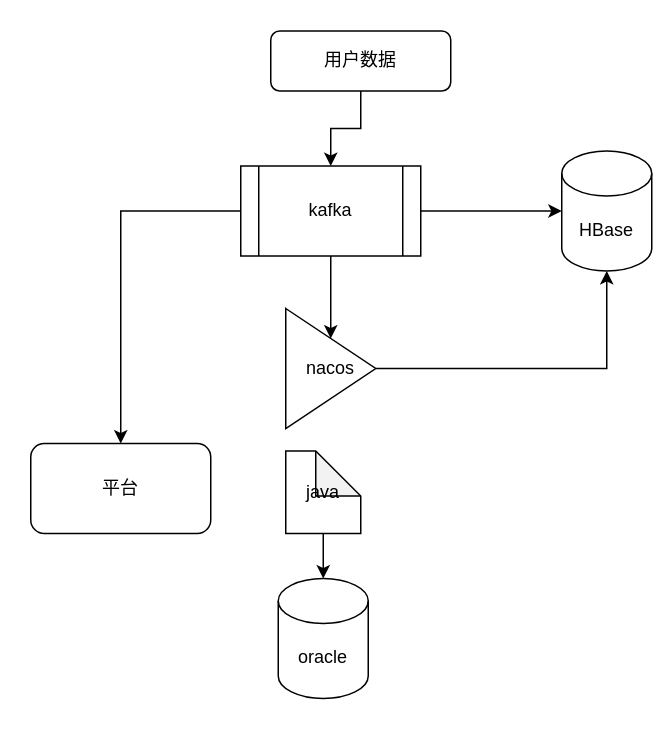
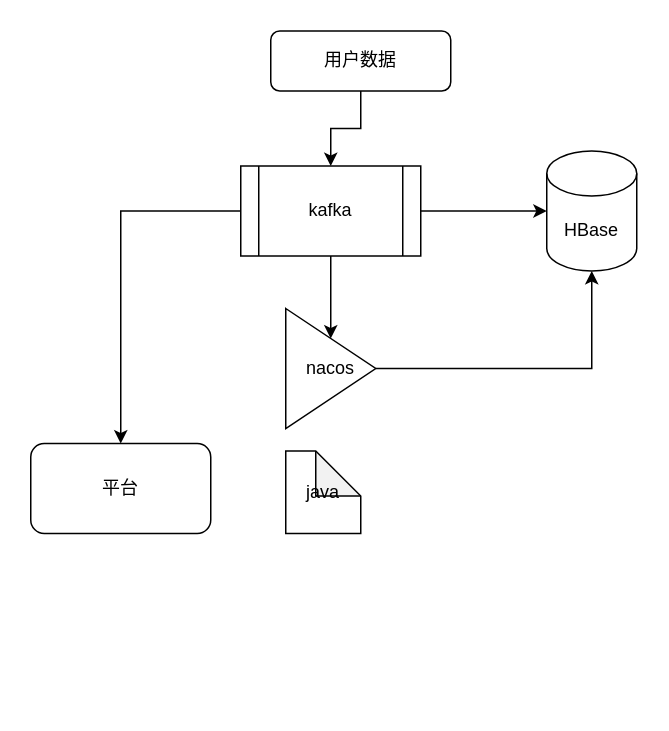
node "HBase": moved (607, 211) -> (592, 211)
edge "java" -> "oracle": removed
node "oracle": removed
